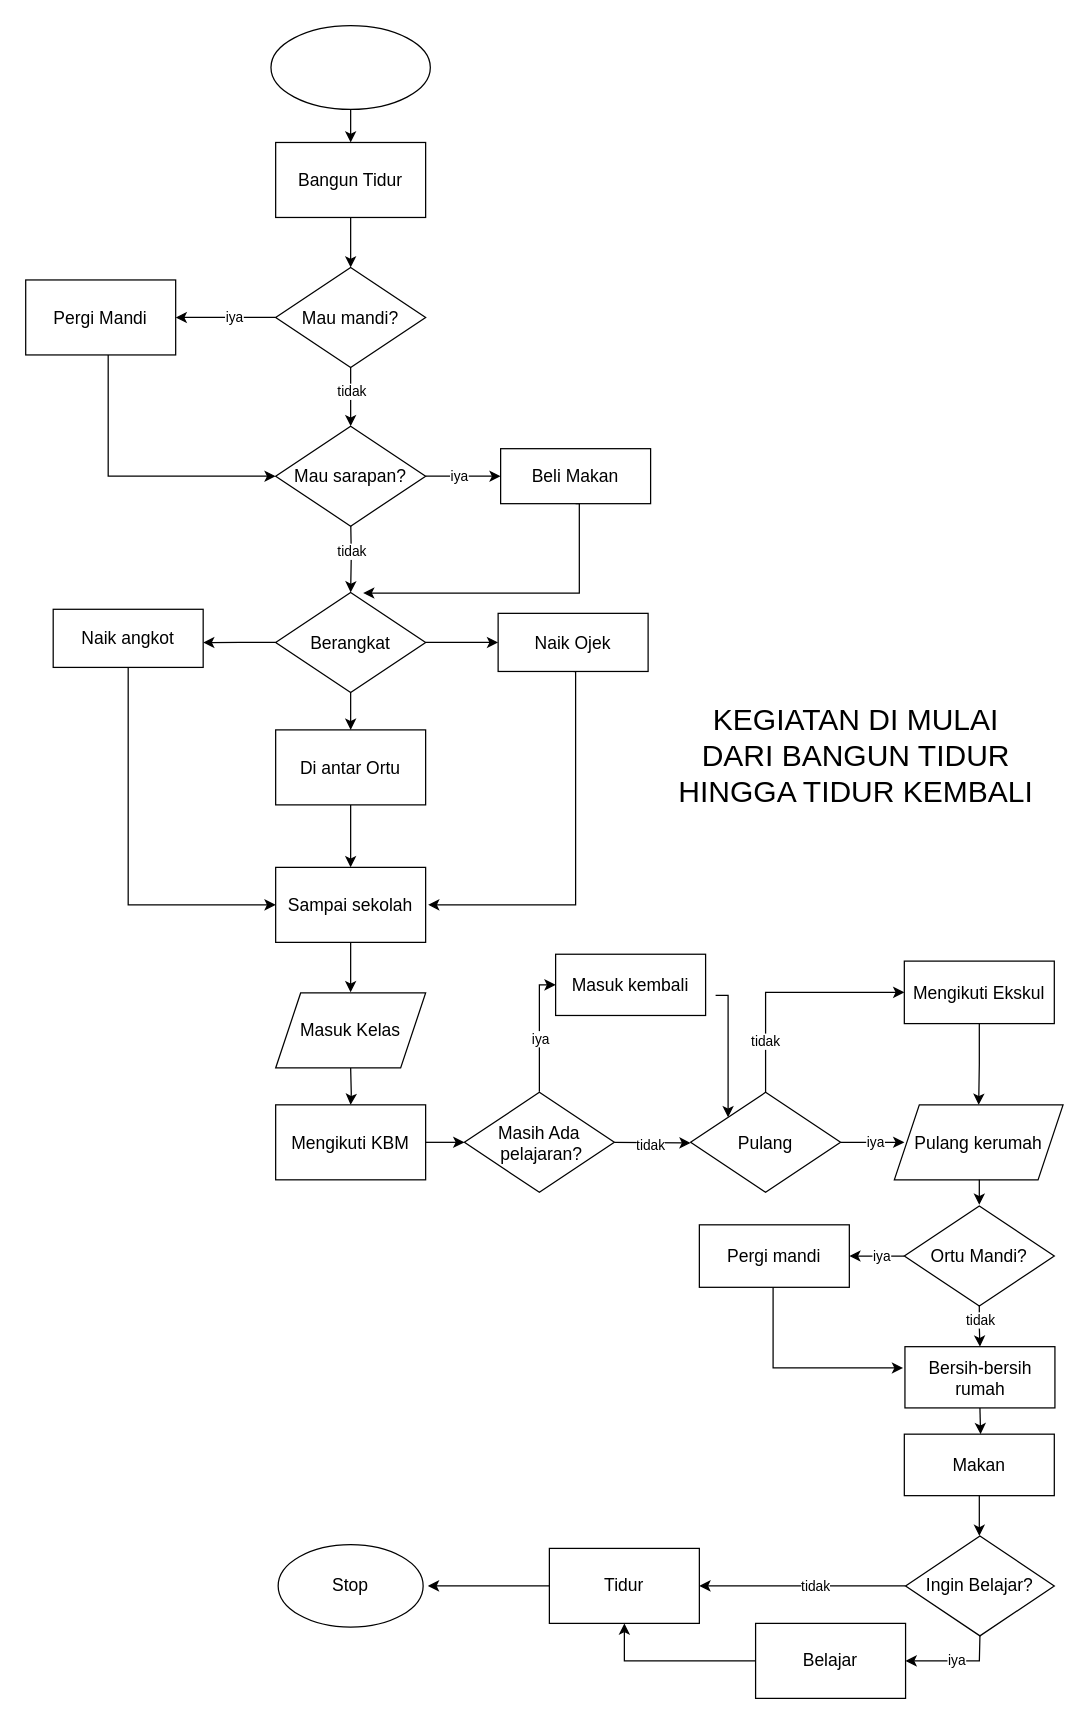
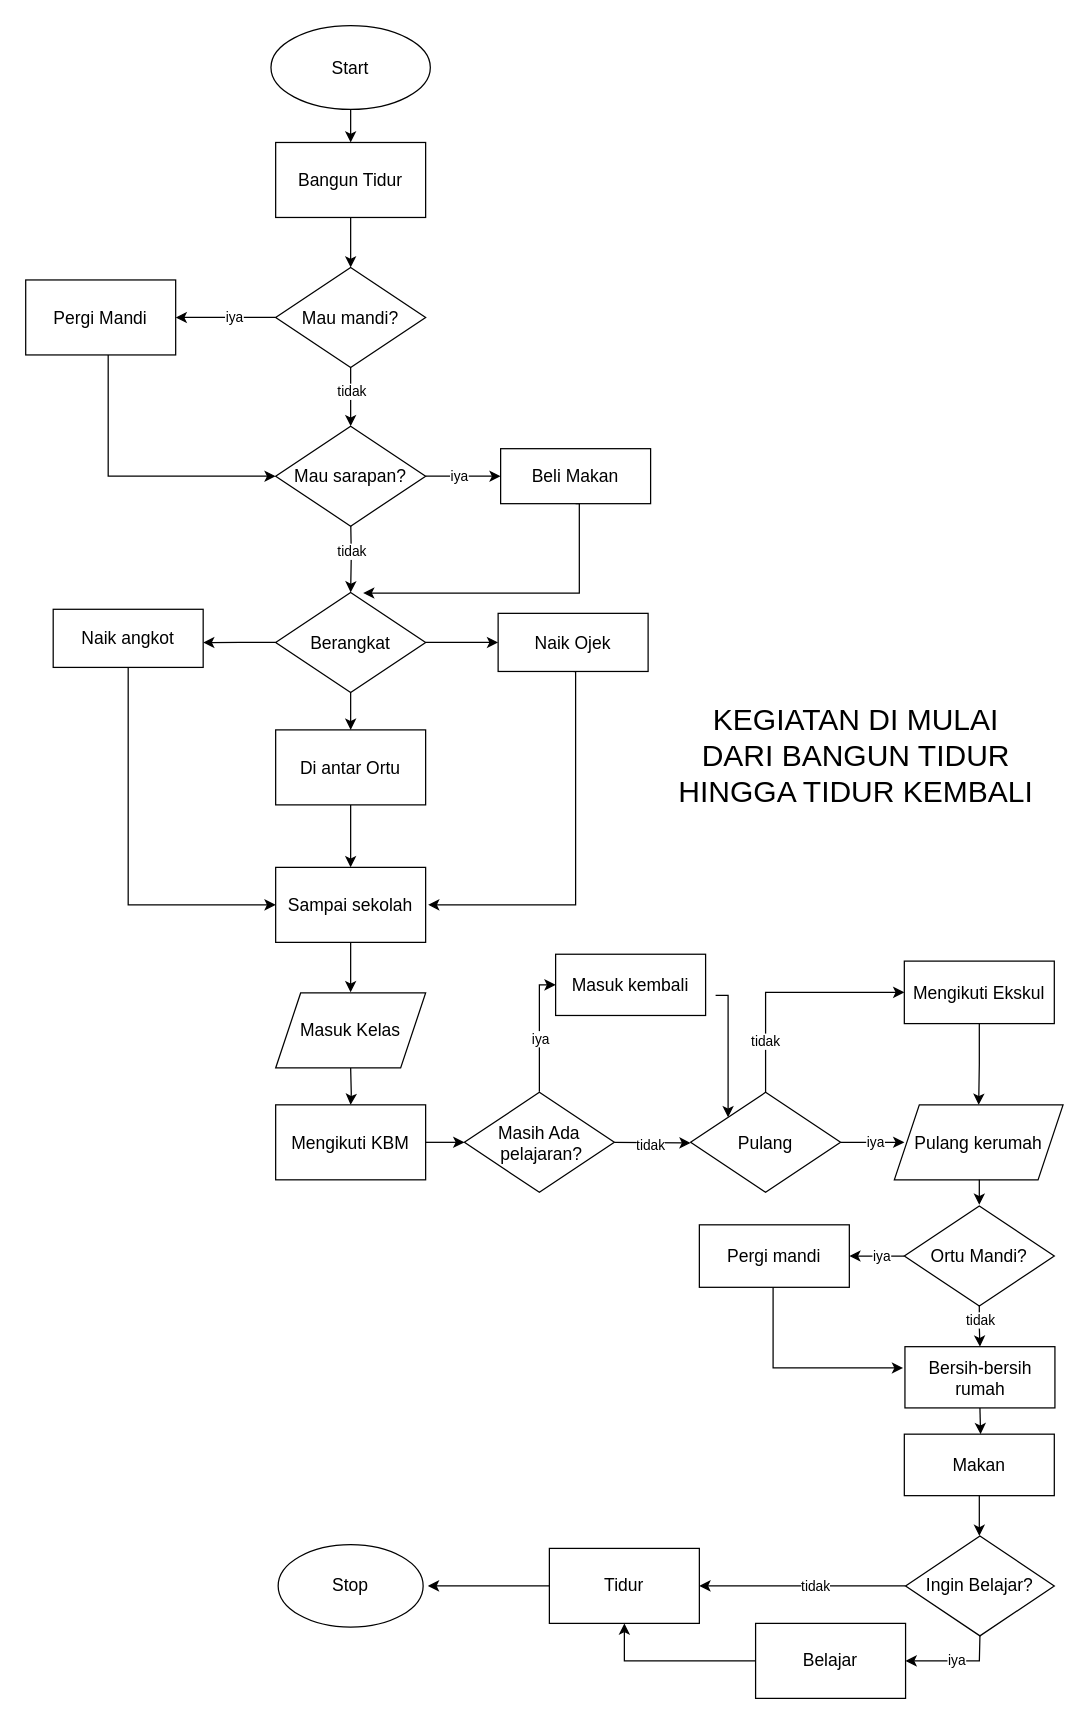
node "Start": added
